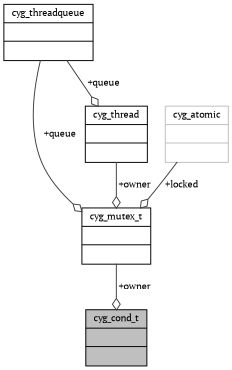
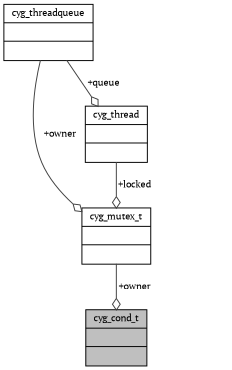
edge "cyg_threadqueue" -> "cyg_mutex_t": label " +queue" -> " +owner"
node "cyg_atomic": removed
edge "cyg_thread" -> "cyg_mutex_t": label " +owner" -> " +locked"
